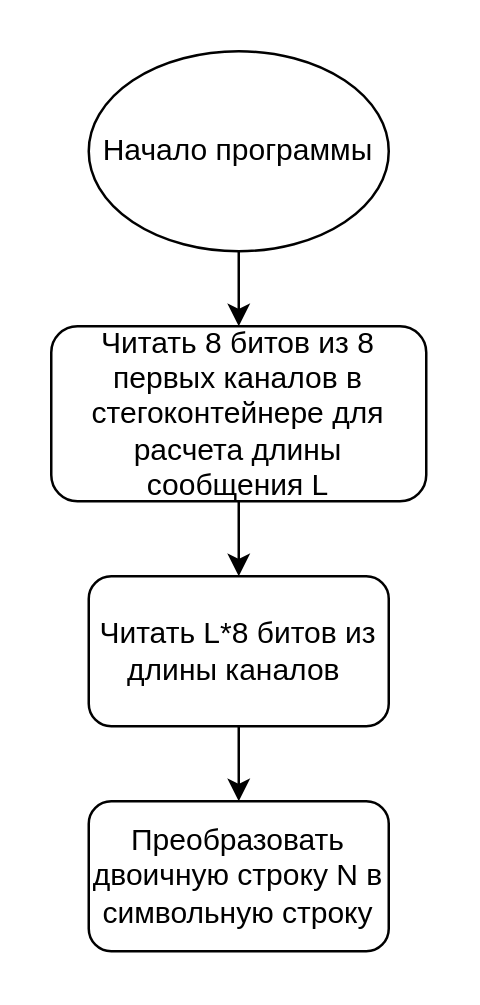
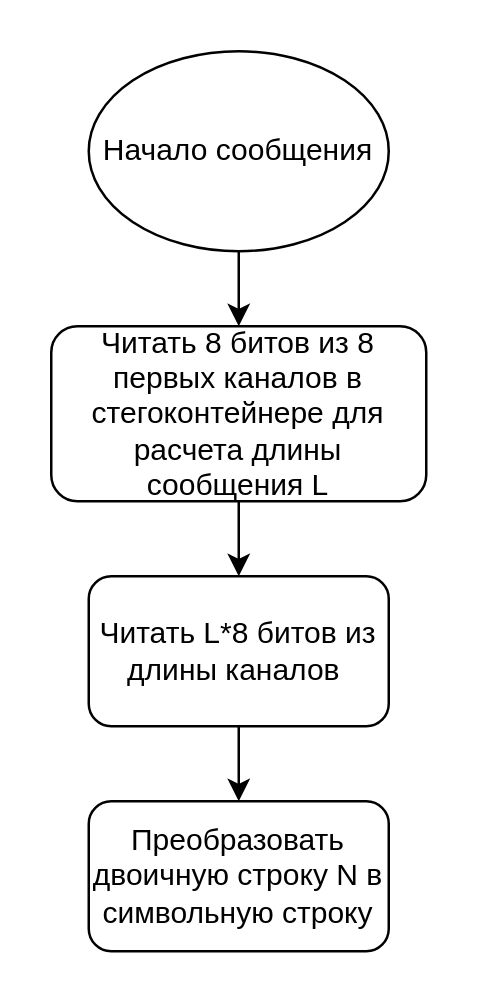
node "Начало программы": label "Начало программы" -> "Начало сообщения"
